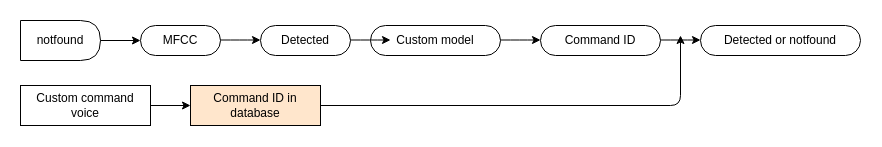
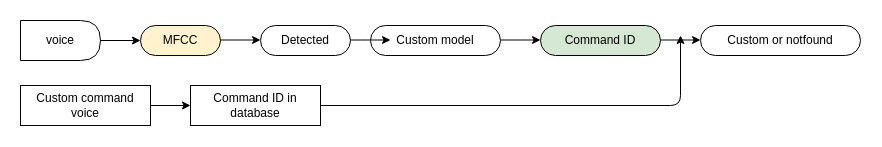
node "notfound": label "notfound" -> "voice"
node "MFCC": fillcolor #ffffff -> #fff2cc
node "Command ID": fillcolor #ffffff -> #d5e8d4
node "Detected or notfound": label "Detected or notfound" -> "Custom or notfound"
node "Command ID in database": fillcolor #ffe6cc -> #ffffff
